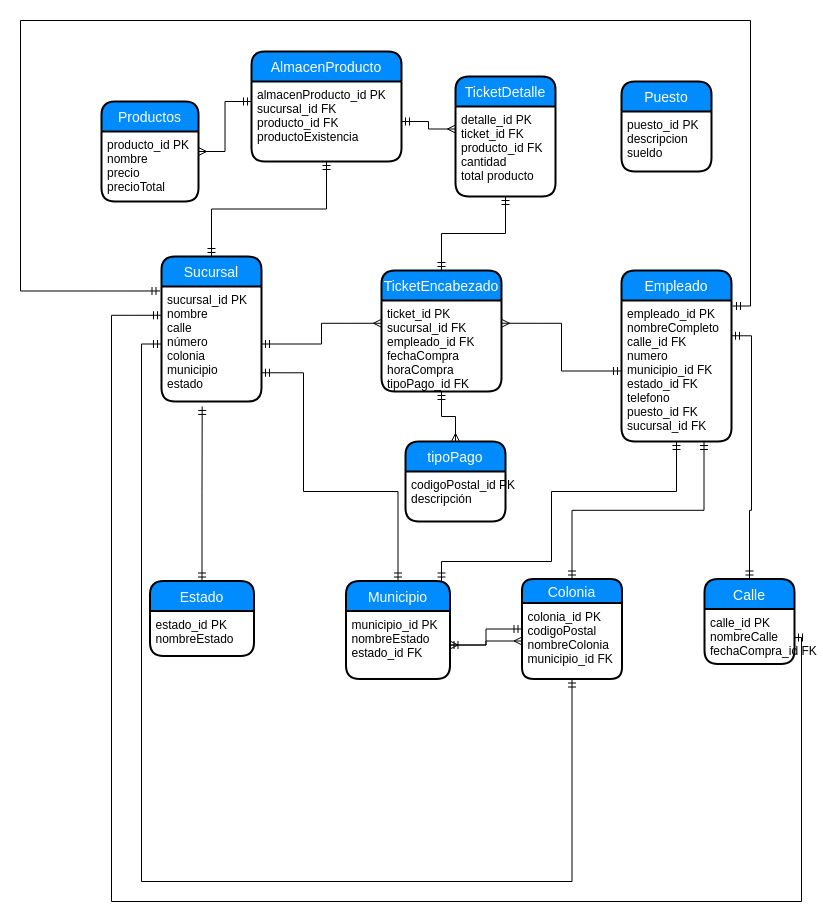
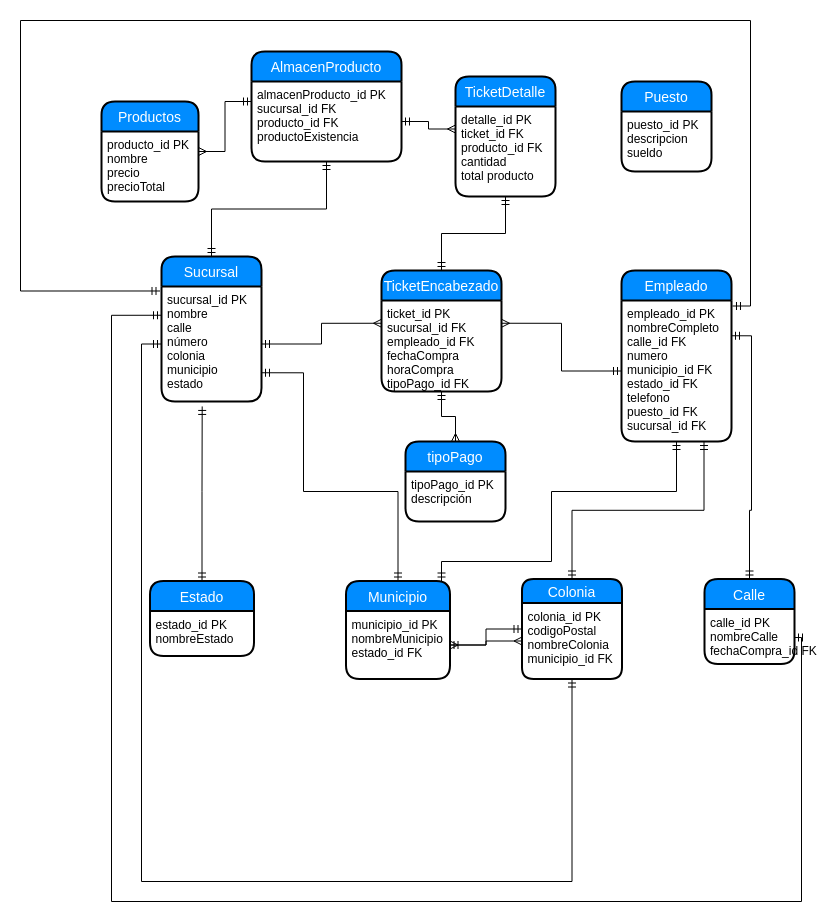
node "codigoPostal_id PK descripción": label "codigoPostal_id PK descripción" -> "tipoPago_id PK descripción"
node "municipio_id PK nombreEstado estado_id FK": label "municipio_id PK nombreEstado estado_id FK" -> "municipio_id PK nombreMunicipio estado_id FK"
